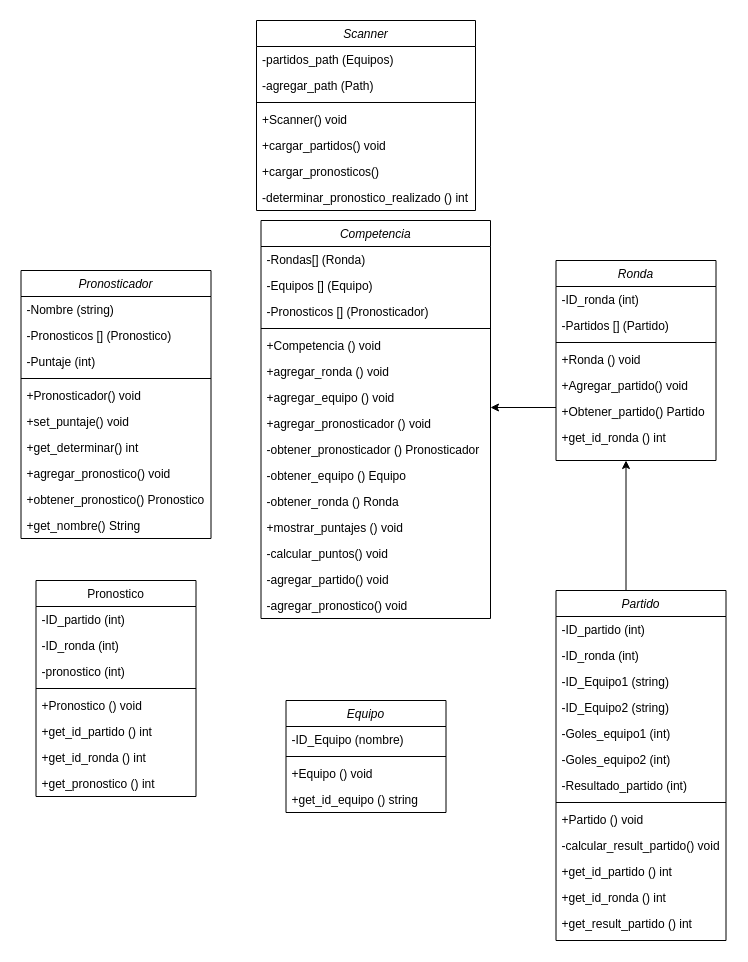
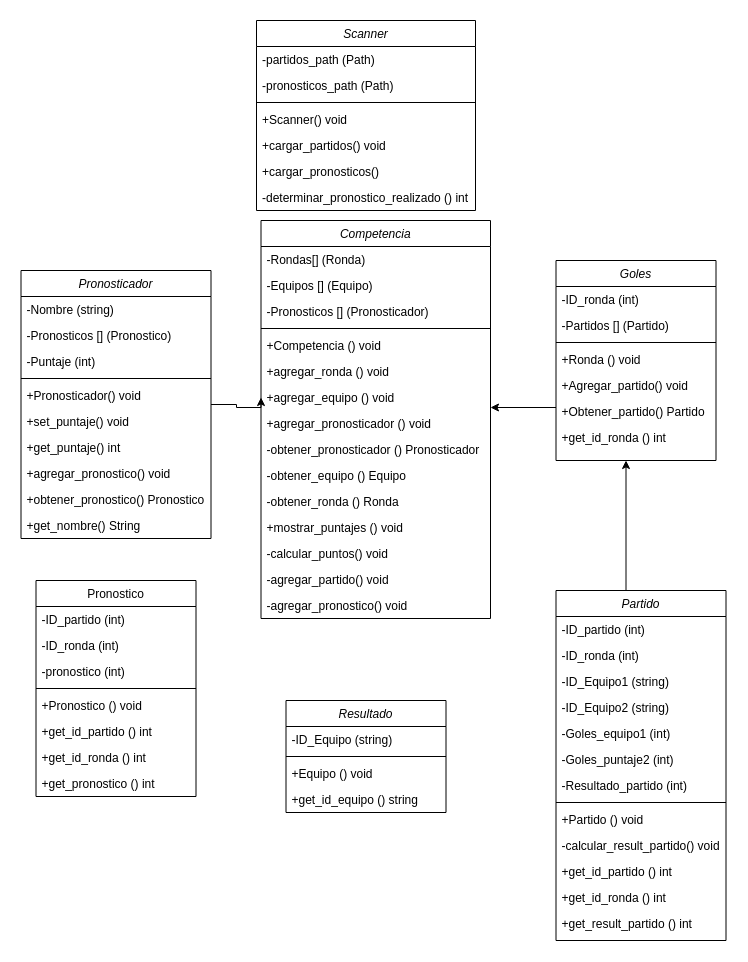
node "-partidos_path (Equipos)": label "-partidos_path (Equipos)" -> "-partidos_path (Path)"
node "-agregar_path (Path)": label "-agregar_path (Path)" -> "-pronosticos_path (Path)"
node "Ronda": label "Ronda" -> "Goles"
edge "Pronosticador" -> "+agregar_equipo () void": added
node "+get_determinar() int": label "+get_determinar() int" -> "+get_puntaje() int"
node "Equipo": label "Equipo" -> "Resultado"
node "-ID_Equipo (nombre)": label "-ID_Equipo (nombre)" -> "-ID_Equipo (string)"
node "-Goles_equipo2 (int)": label "-Goles_equipo2 (int)" -> "-Goles_puntaje2 (int)"
